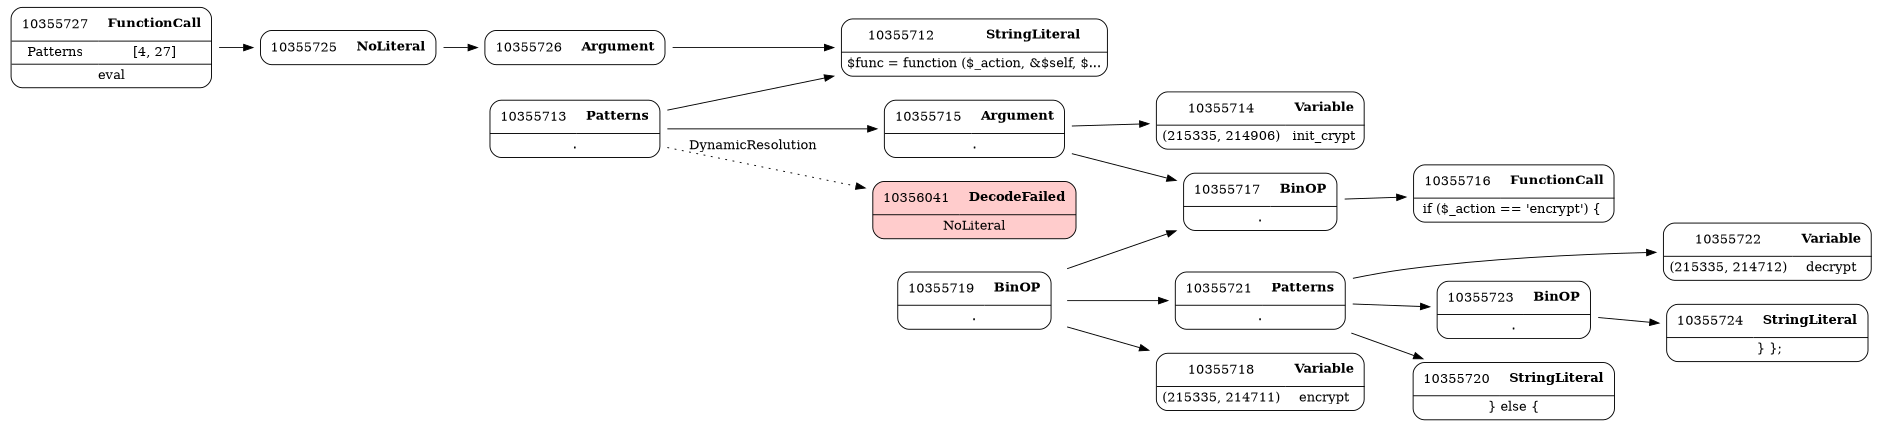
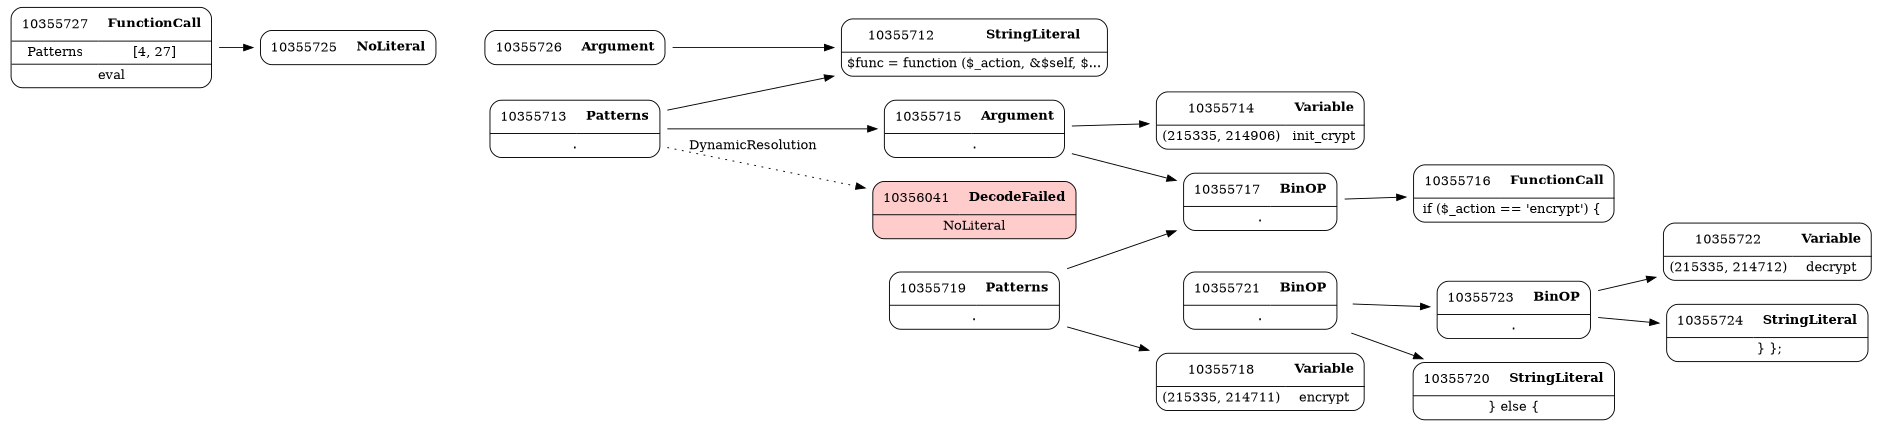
edge "10355725" -> "10355726": removed
edge "10355721" -> "10355722": now "10355723" -> "10355722"
node "10355719": text "BinOP" -> "Patterns"
node "10355721": text "Patterns" -> "BinOP"
edge "10355719" -> "10355721": removed
